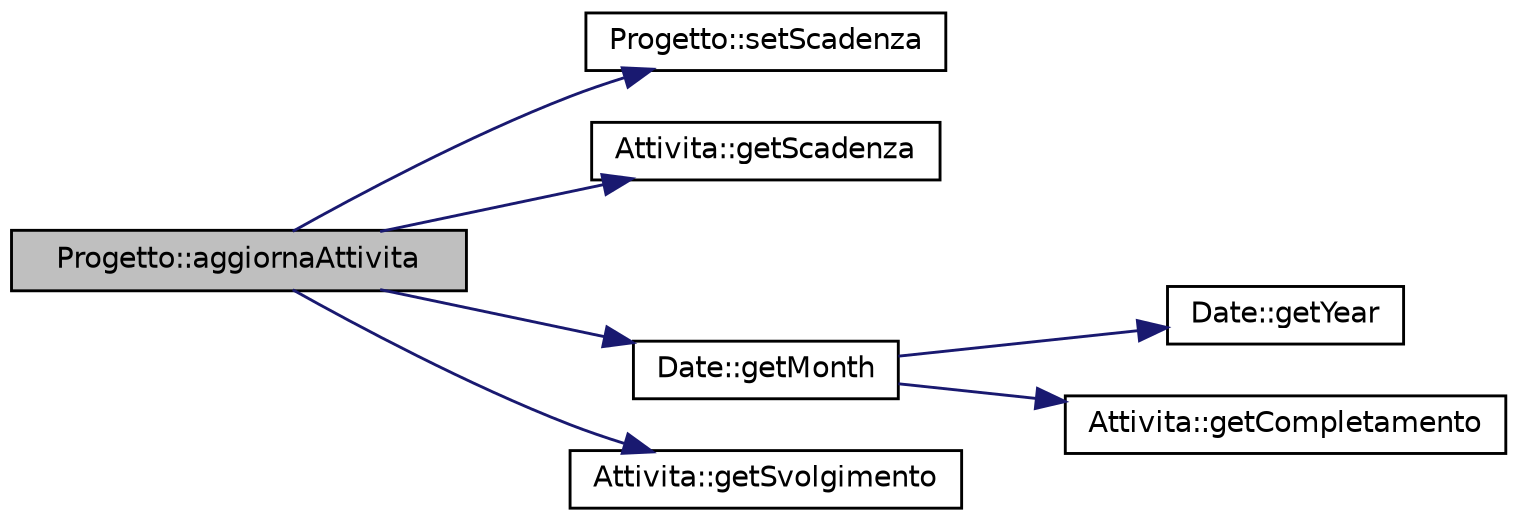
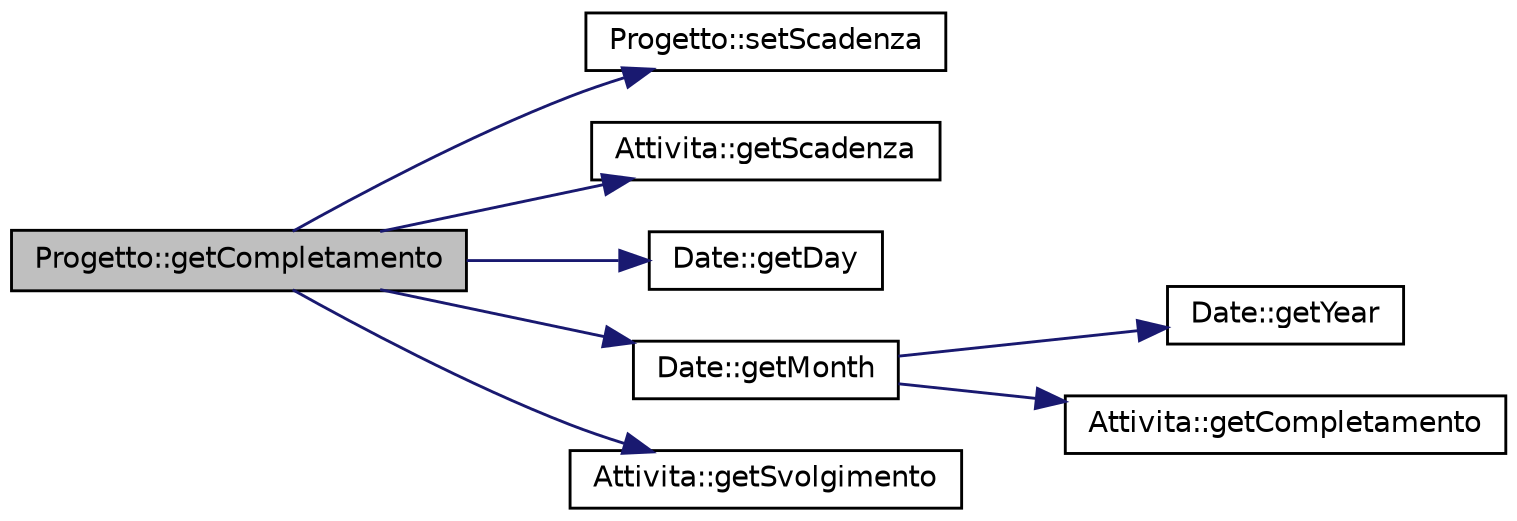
node "Progetto::aggiornaAttivita": label "Progetto::aggiornaAttivita" -> "Progetto::getCompletamento"
node "Date::getDay": added
